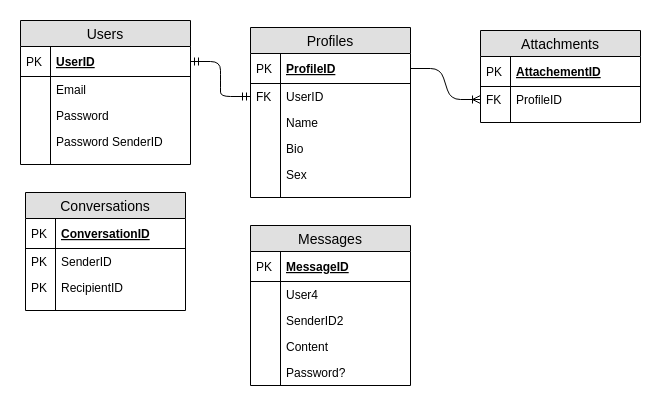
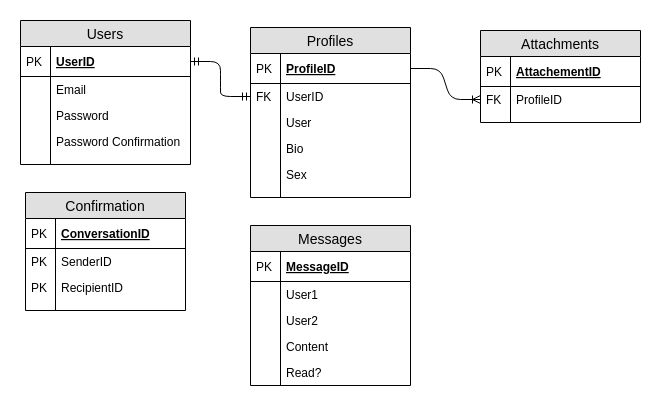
node "Name": label "Name" -> "User"
node "Password SenderID": label "Password SenderID" -> "Password Confirmation"
node "Conversations": label "Conversations" -> "Confirmation"
node "User4": label "User4" -> "User1"
node "SenderID2": label "SenderID2" -> "User2"
node "Password?": label "Password?" -> "Read?"
